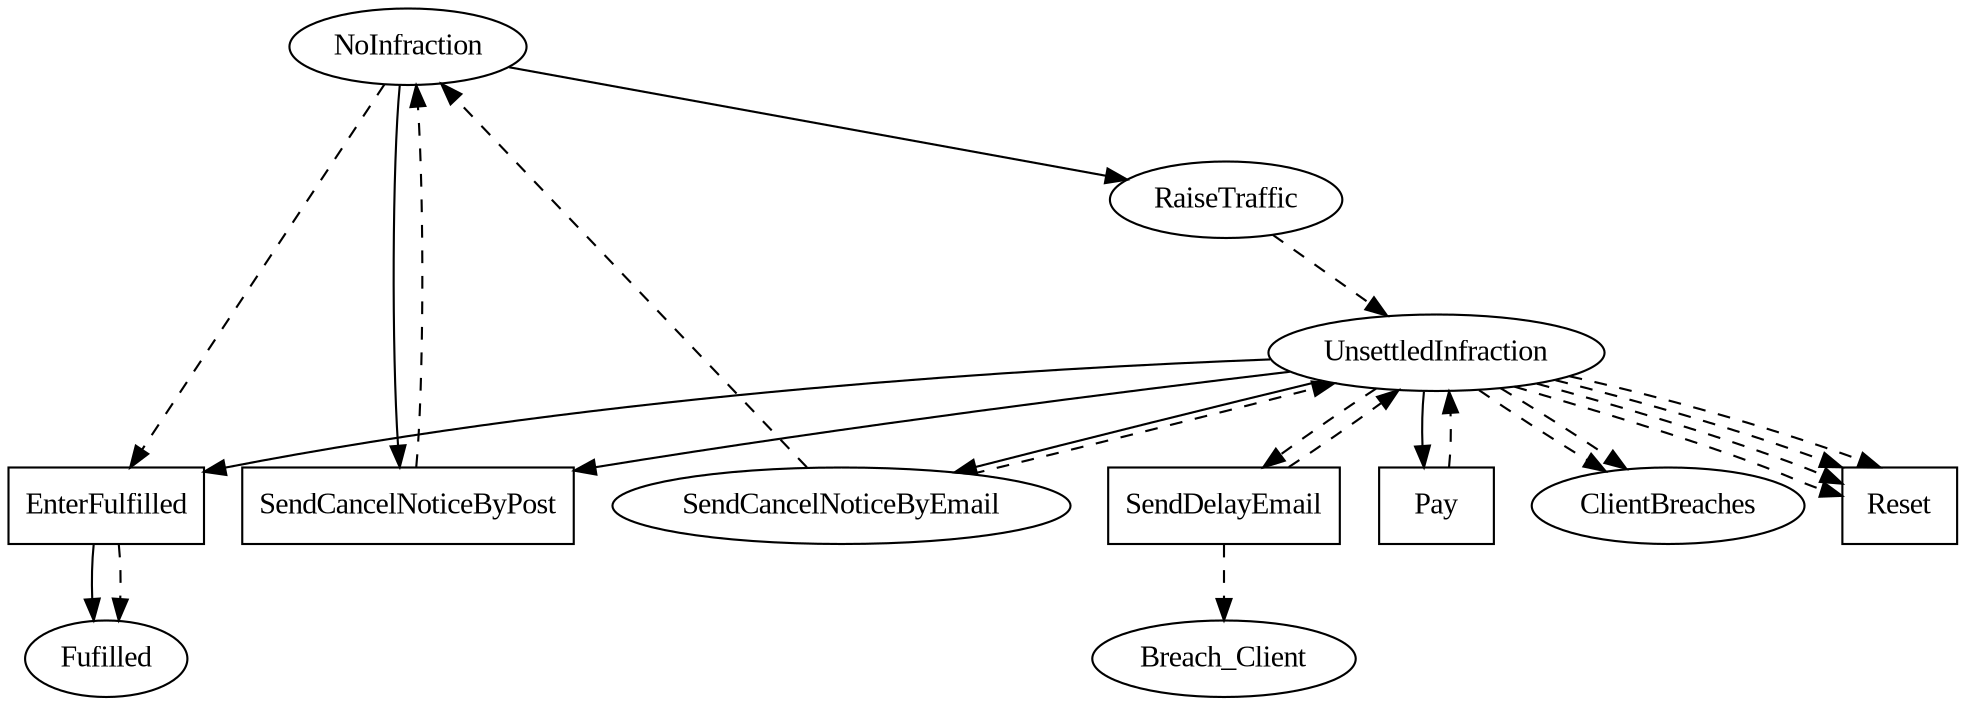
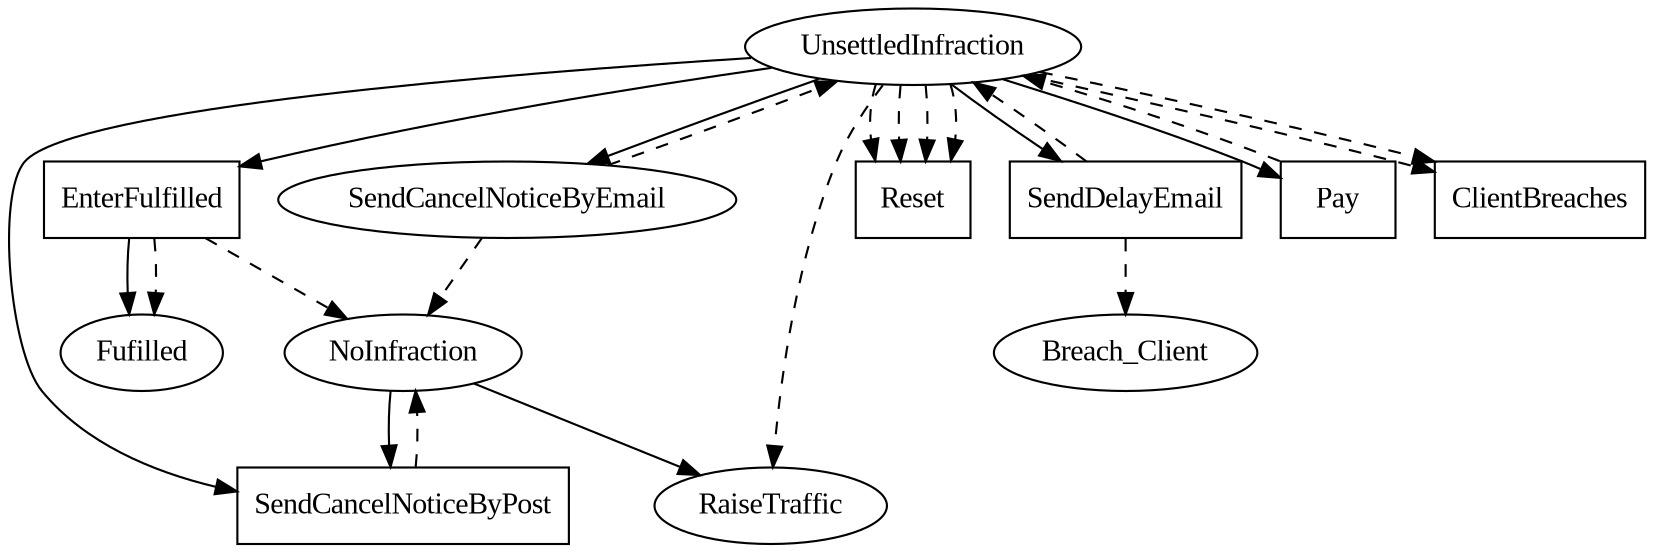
edge "NoInfraction" -> "EnterFulfilled": reversed
edge "RaiseTraffic" -> "UnsettledInfraction": reversed
edge "UnsettledInfraction" -> "SendDelayEmail": style dashed -> solid
node "ClientBreaches": shape ellipse -> box
